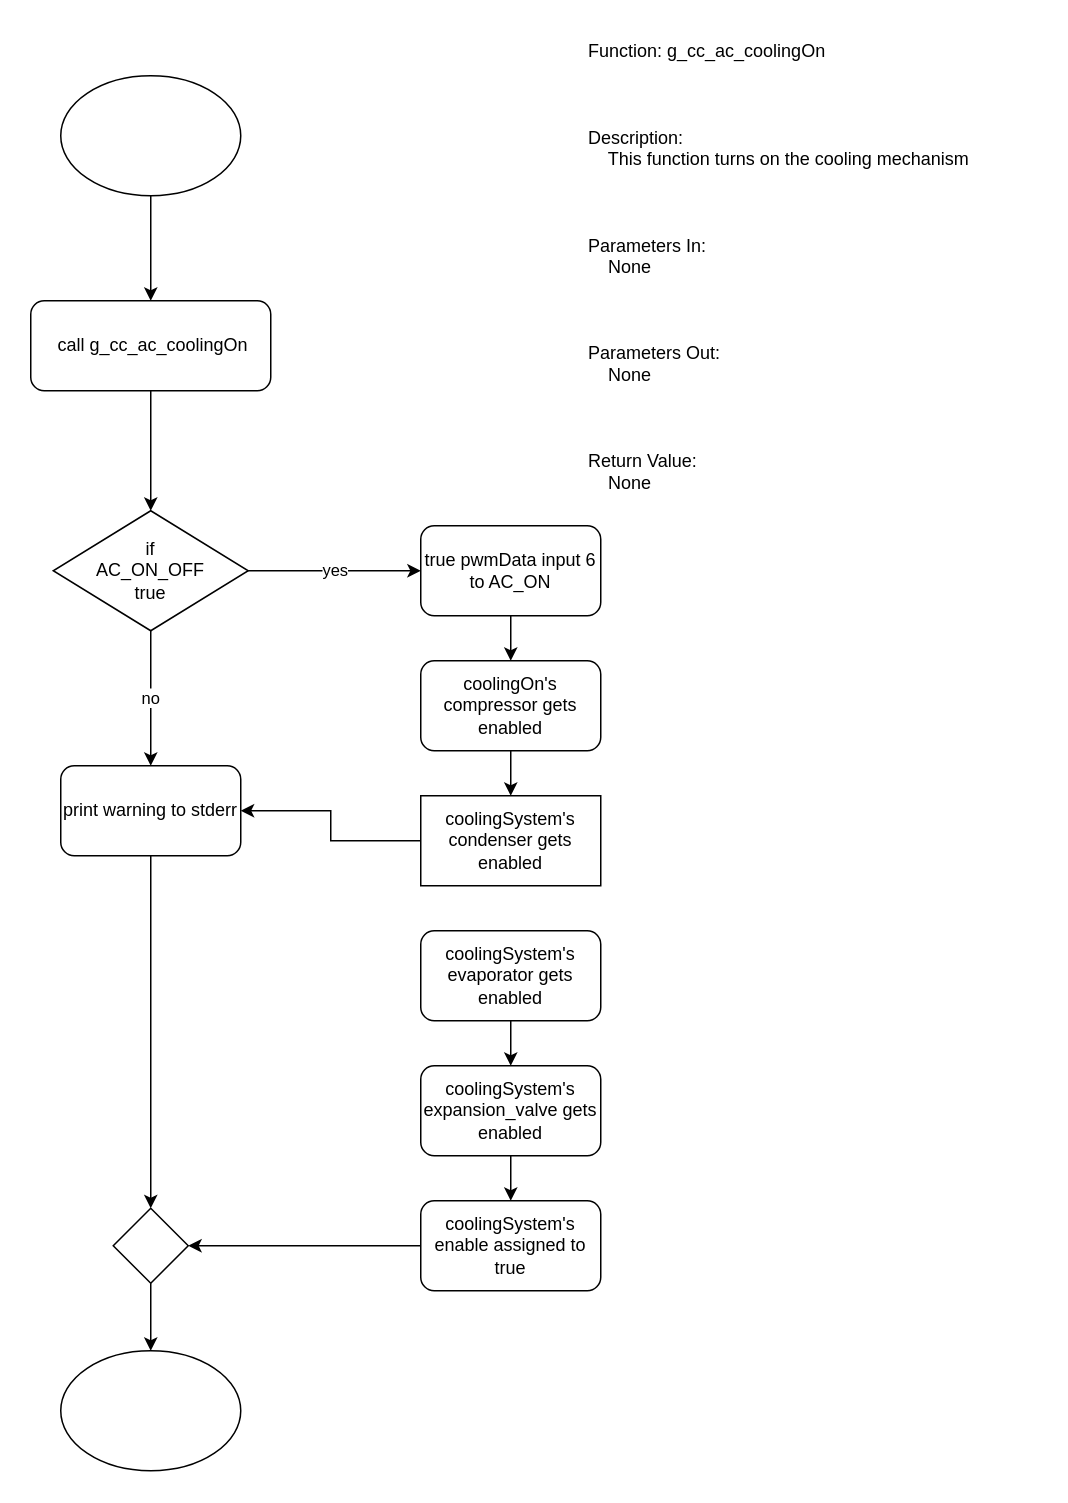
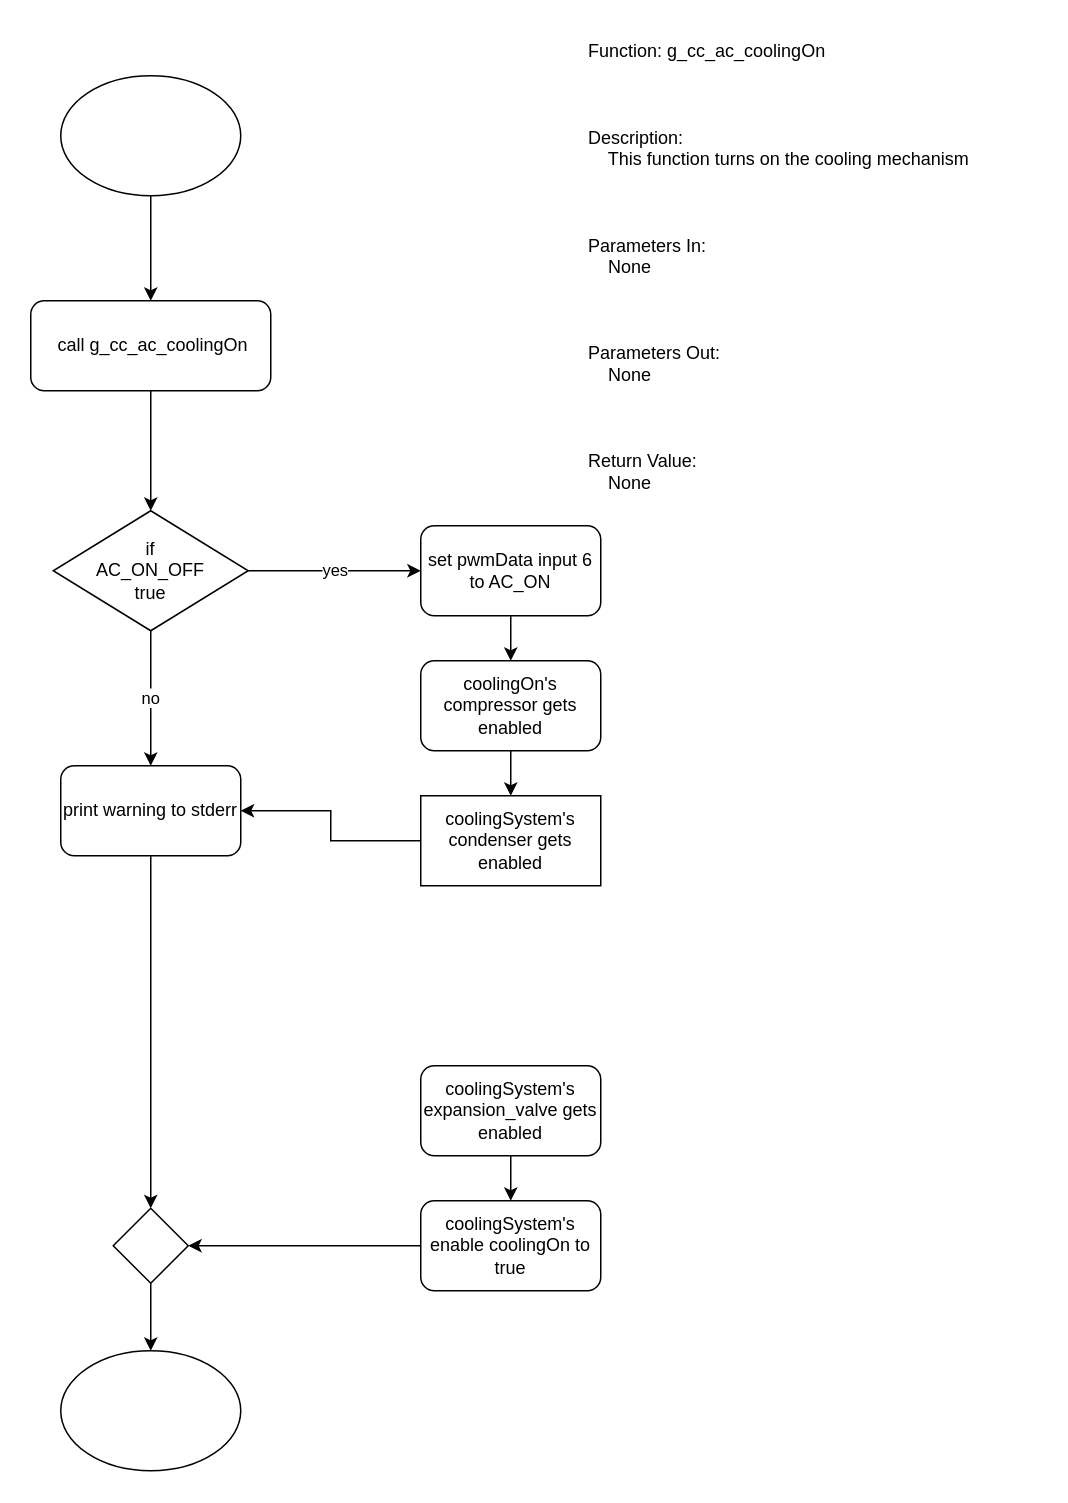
node "true pwmData input 6 to AC_ON": label "true pwmData input 6 to AC_ON" -> "set pwmData input 6 to AC_ON"
node "coolingSystem's evaporator gets enabled": removed
edge "coolingSystem's evaporator gets enabled" -> "coolingSystem's expansion_valve gets enabled": removed
node "coolingSystem's enable assigned to true": label "coolingSystem's enable assigned to true" -> "coolingSystem's enable coolingOn to true"
